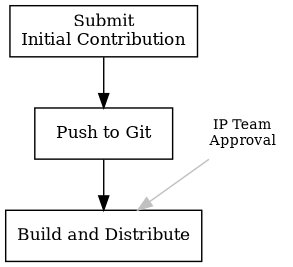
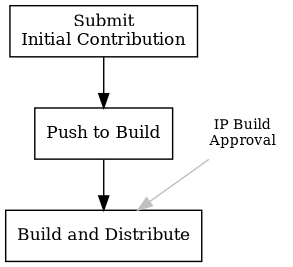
node "Push to Git": label "Push to Git" -> "Push to Build"
node "IP Team Approval": label "IP Team Approval" -> "IP Build Approval"
